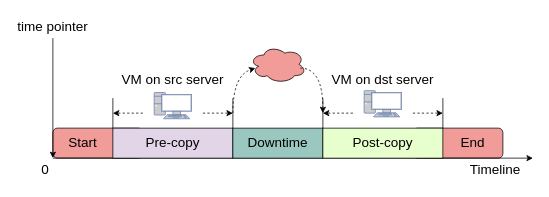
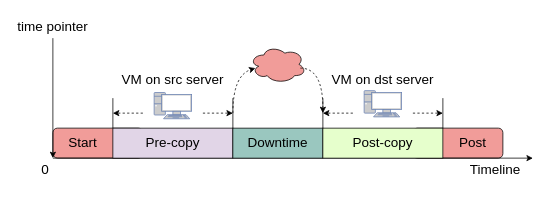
node "End": label "End" -> "Post"
